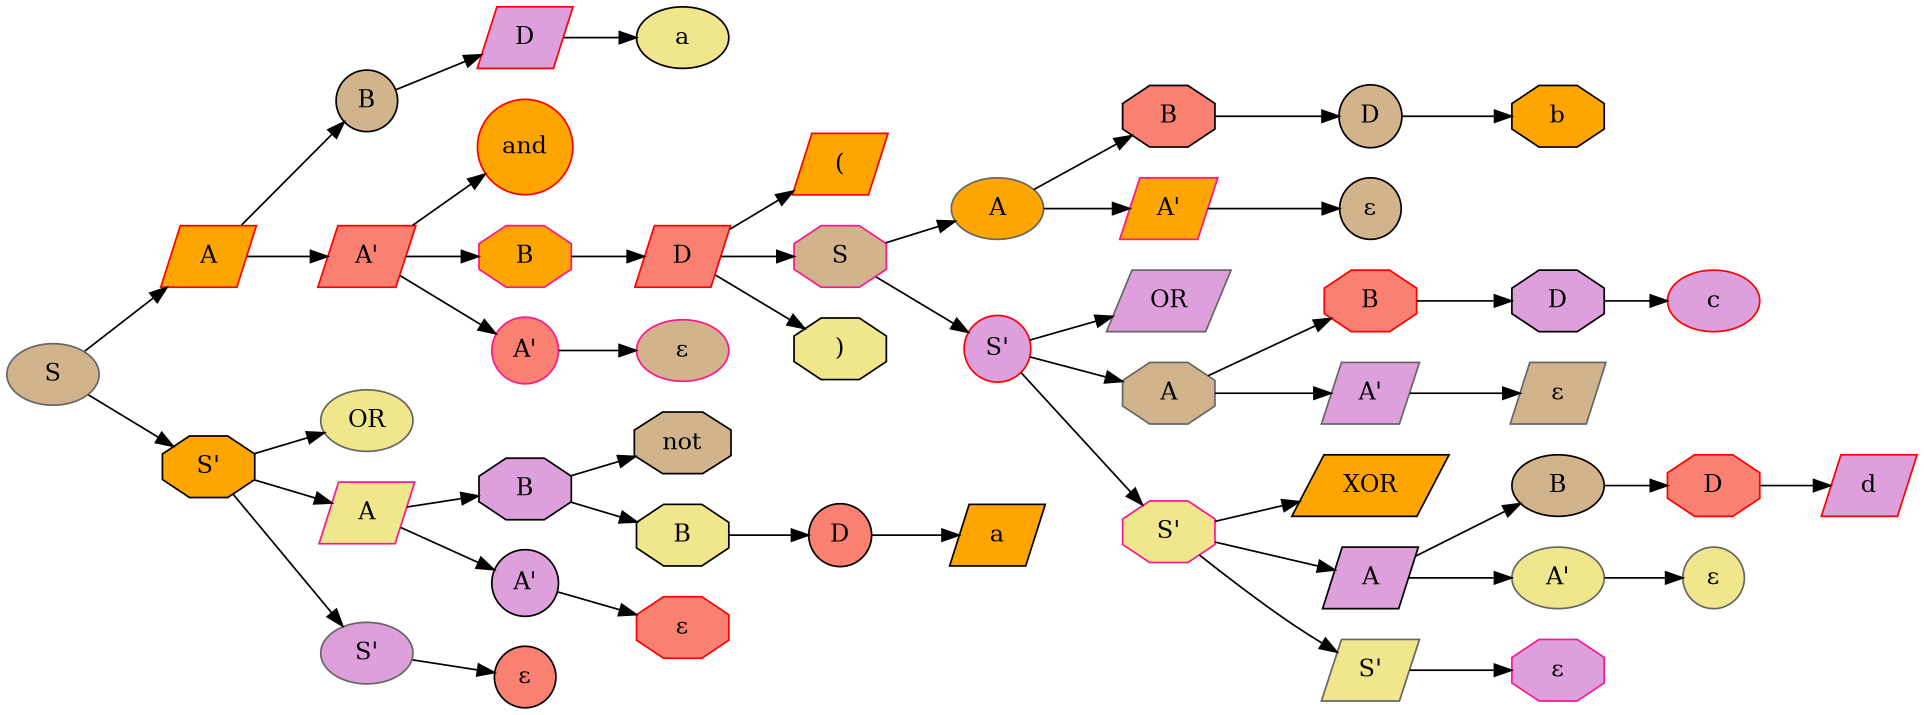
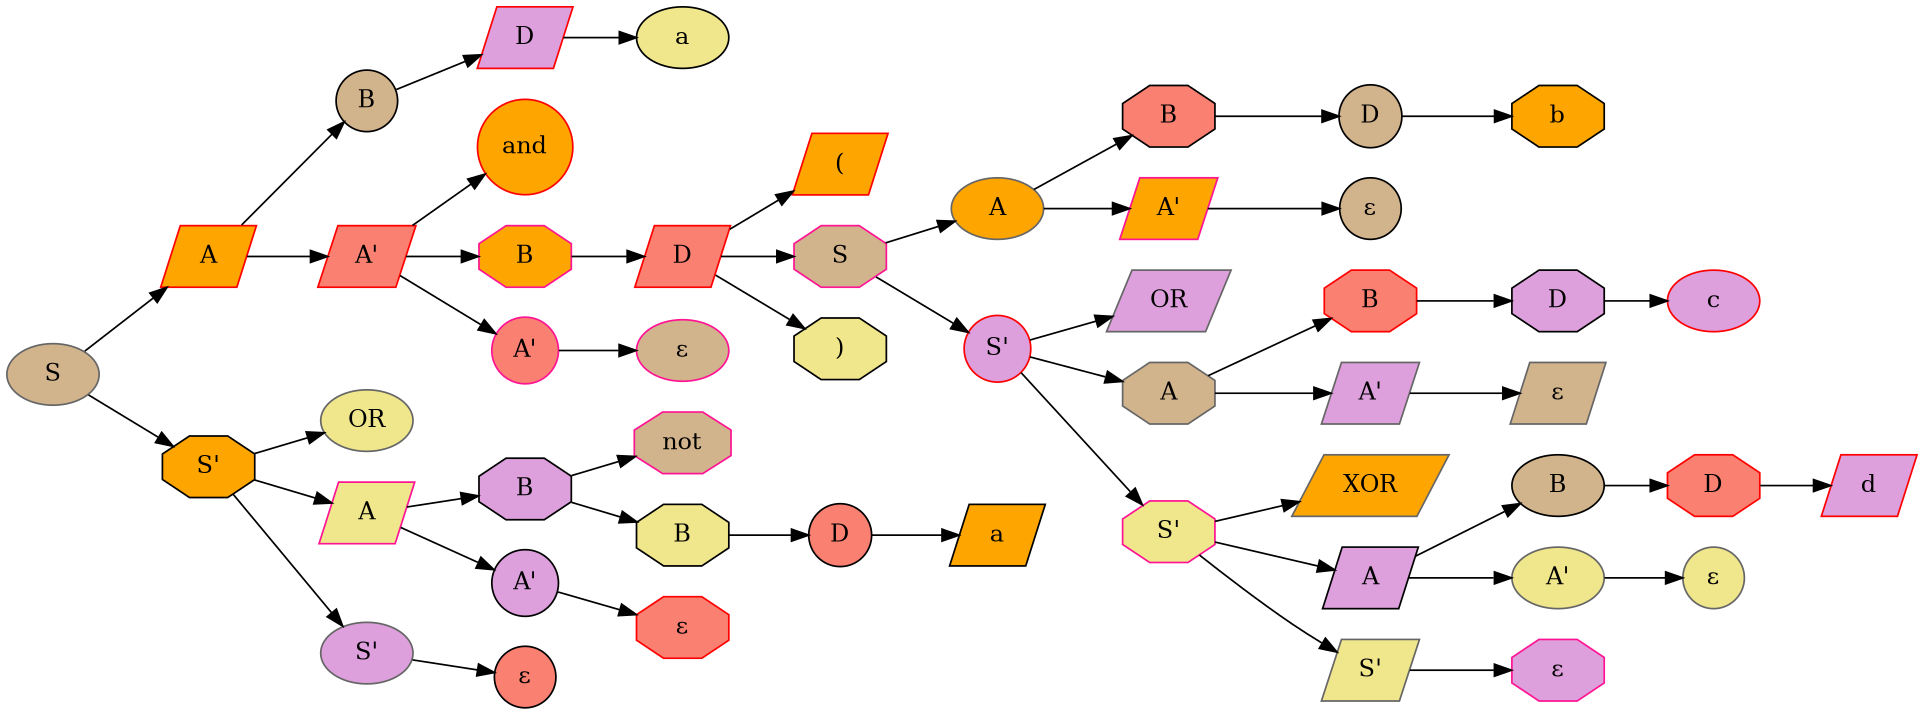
node "not": color black -> deeppink
node "XOR": color black -> gray40
